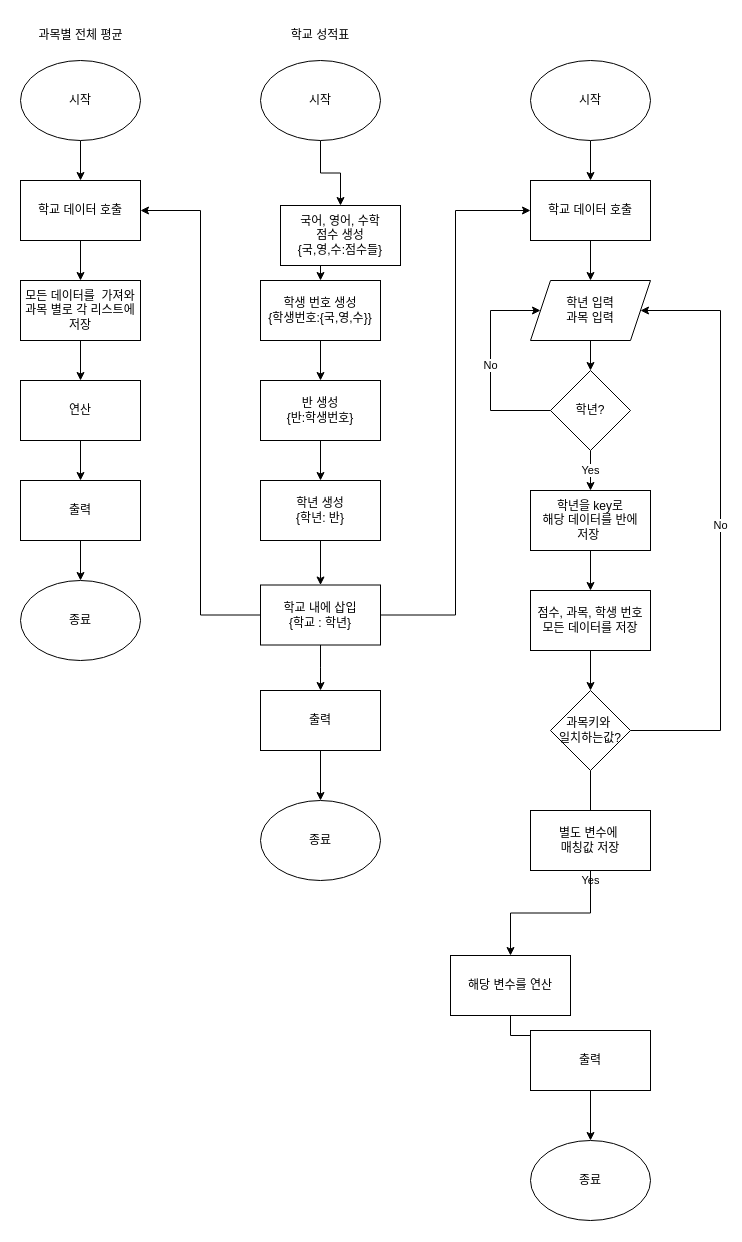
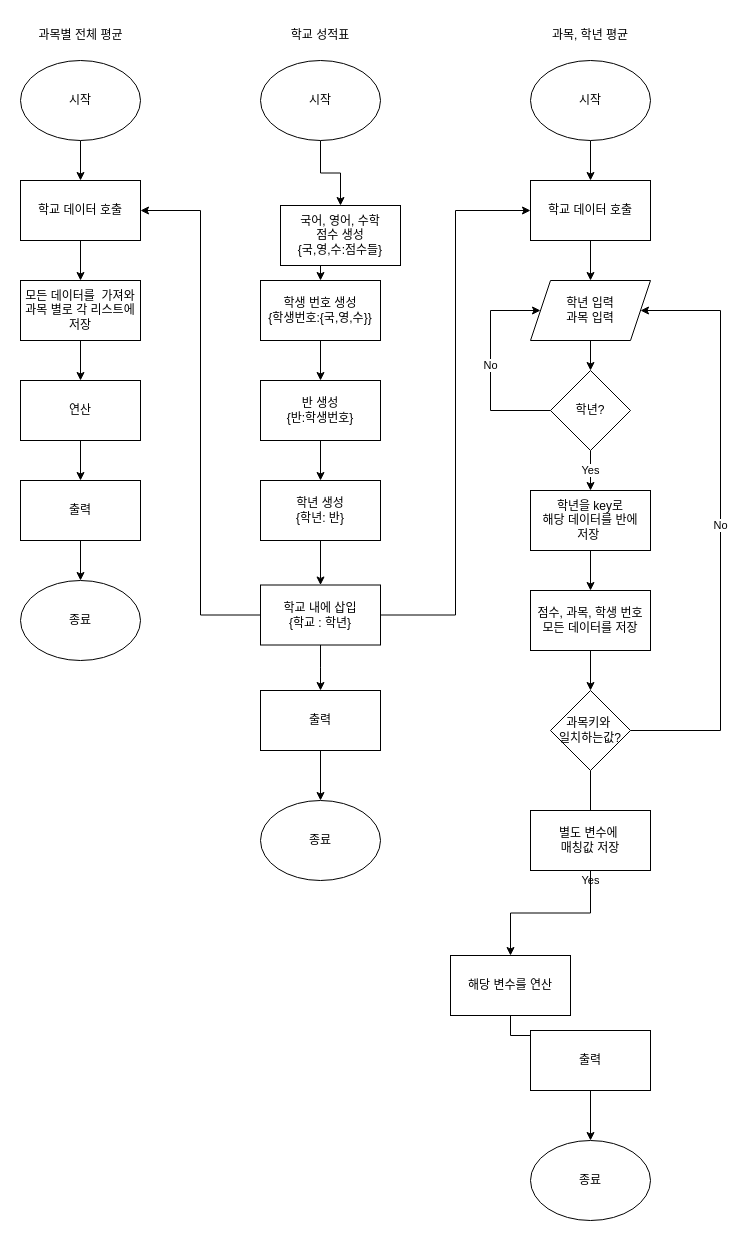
node "과목, 학년 평균": added
